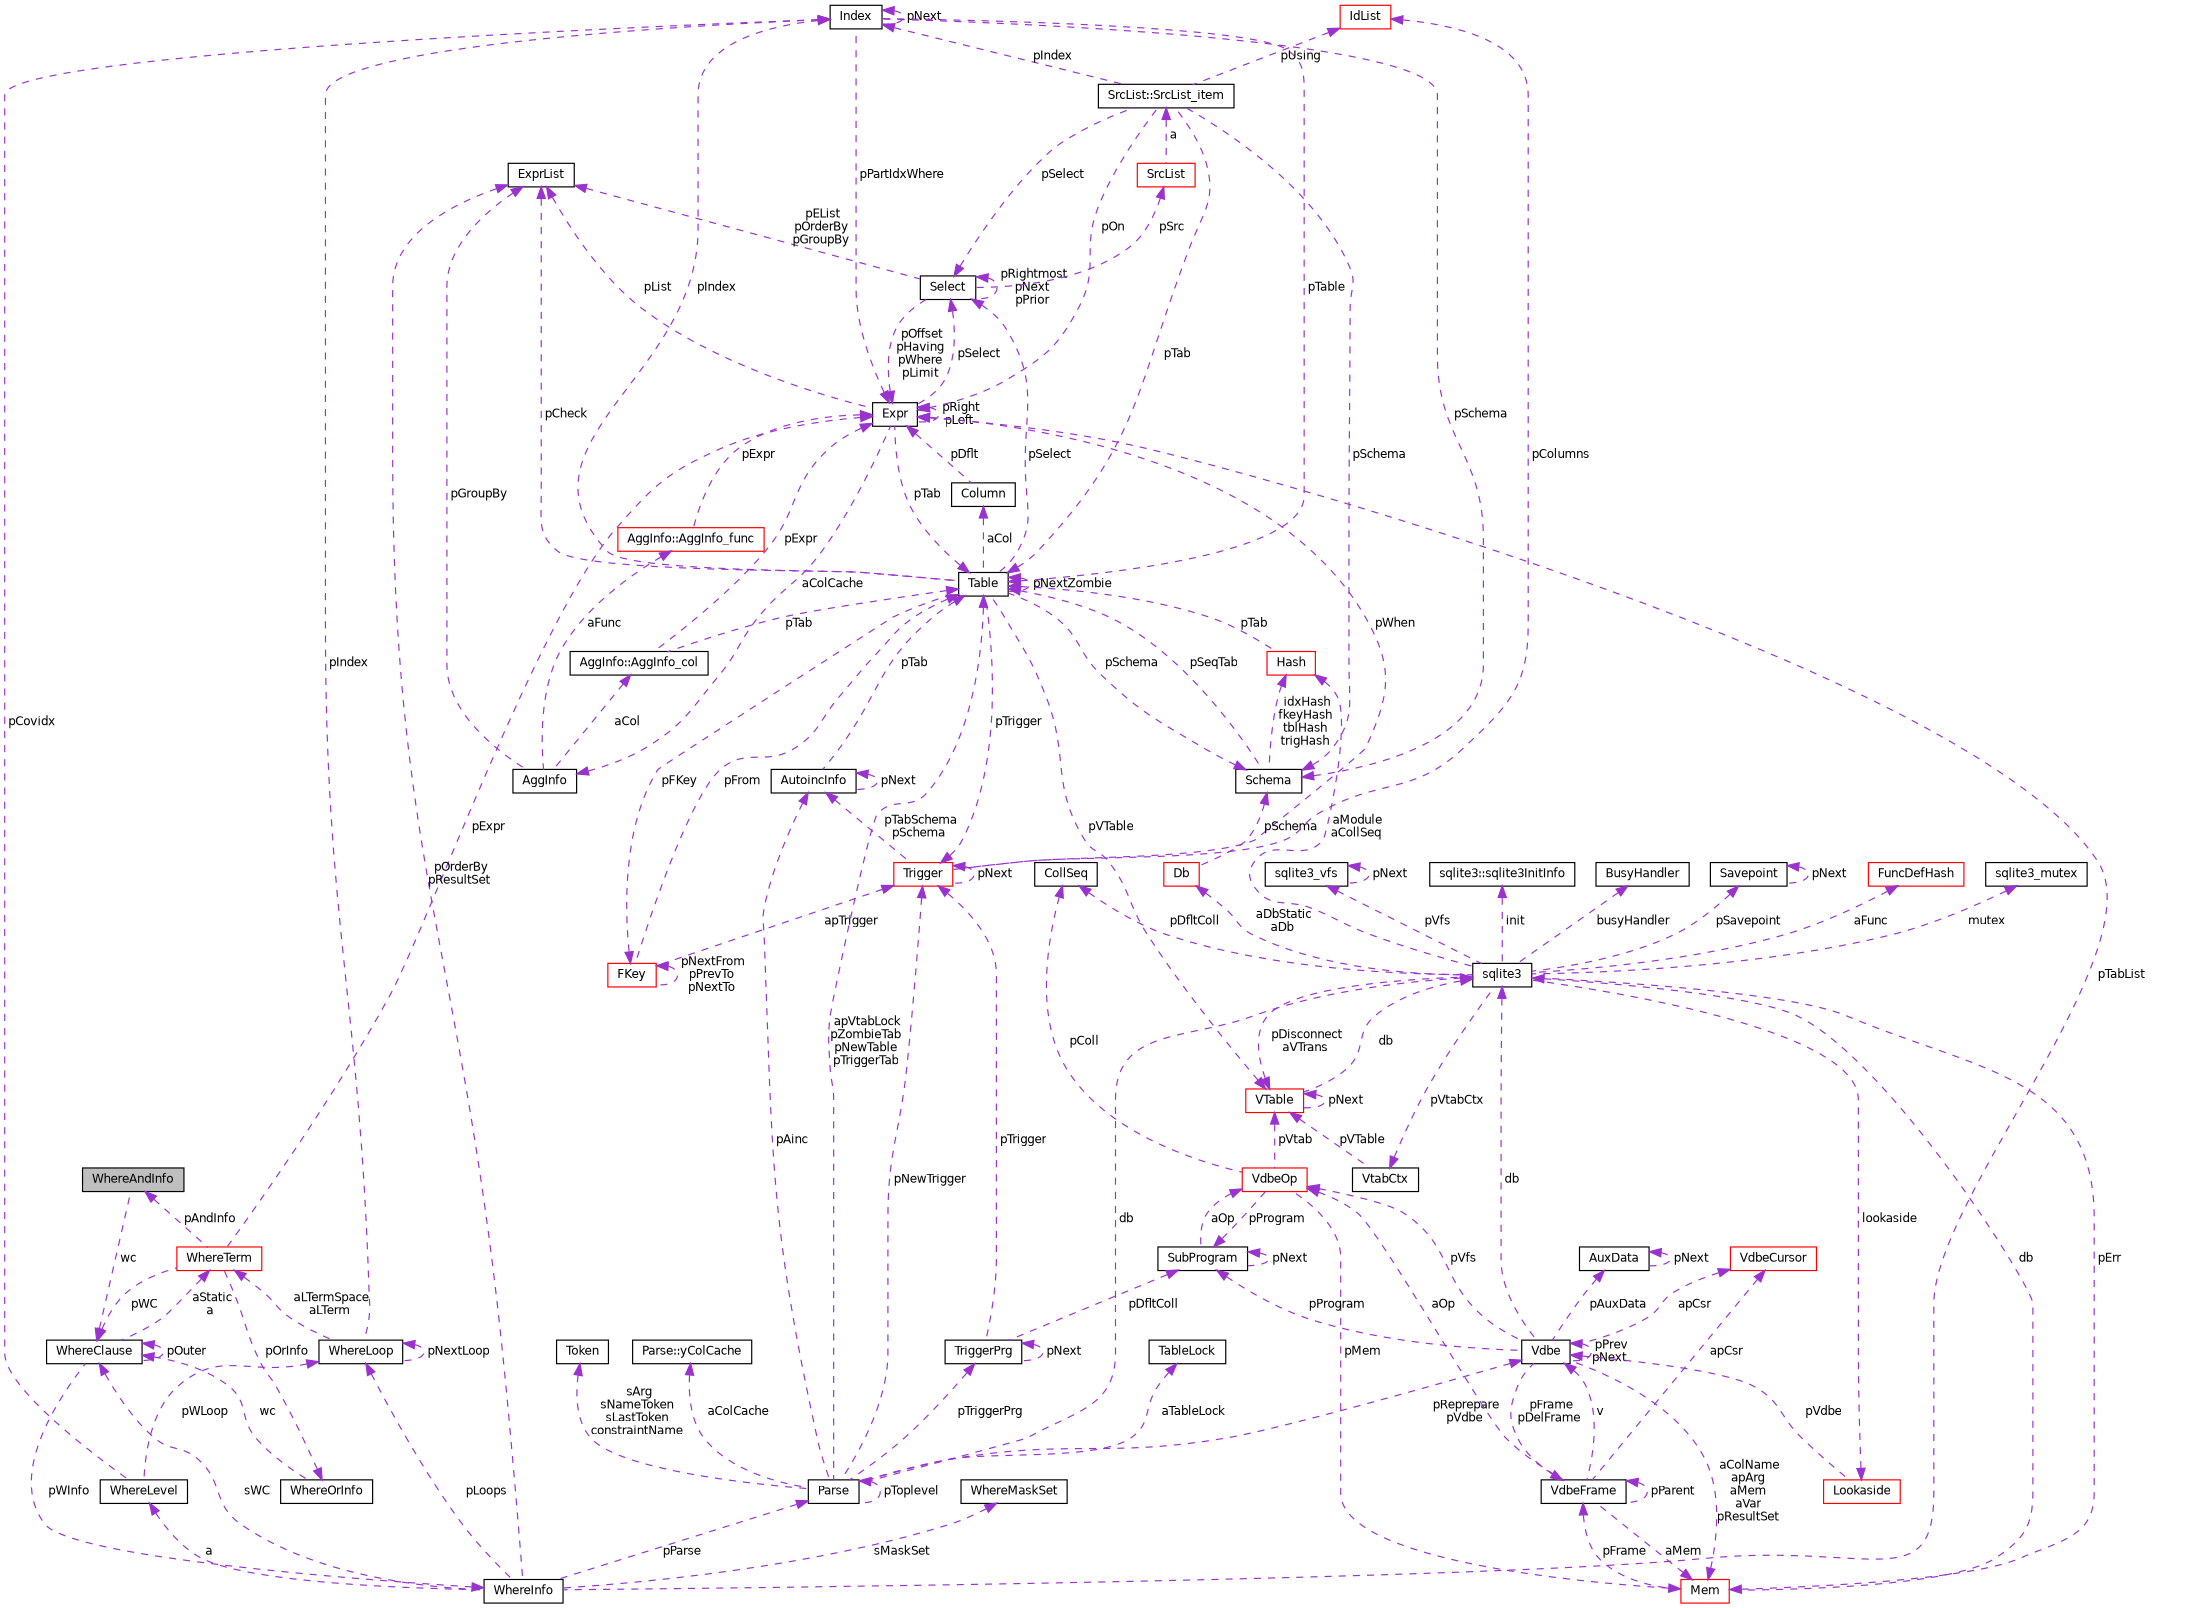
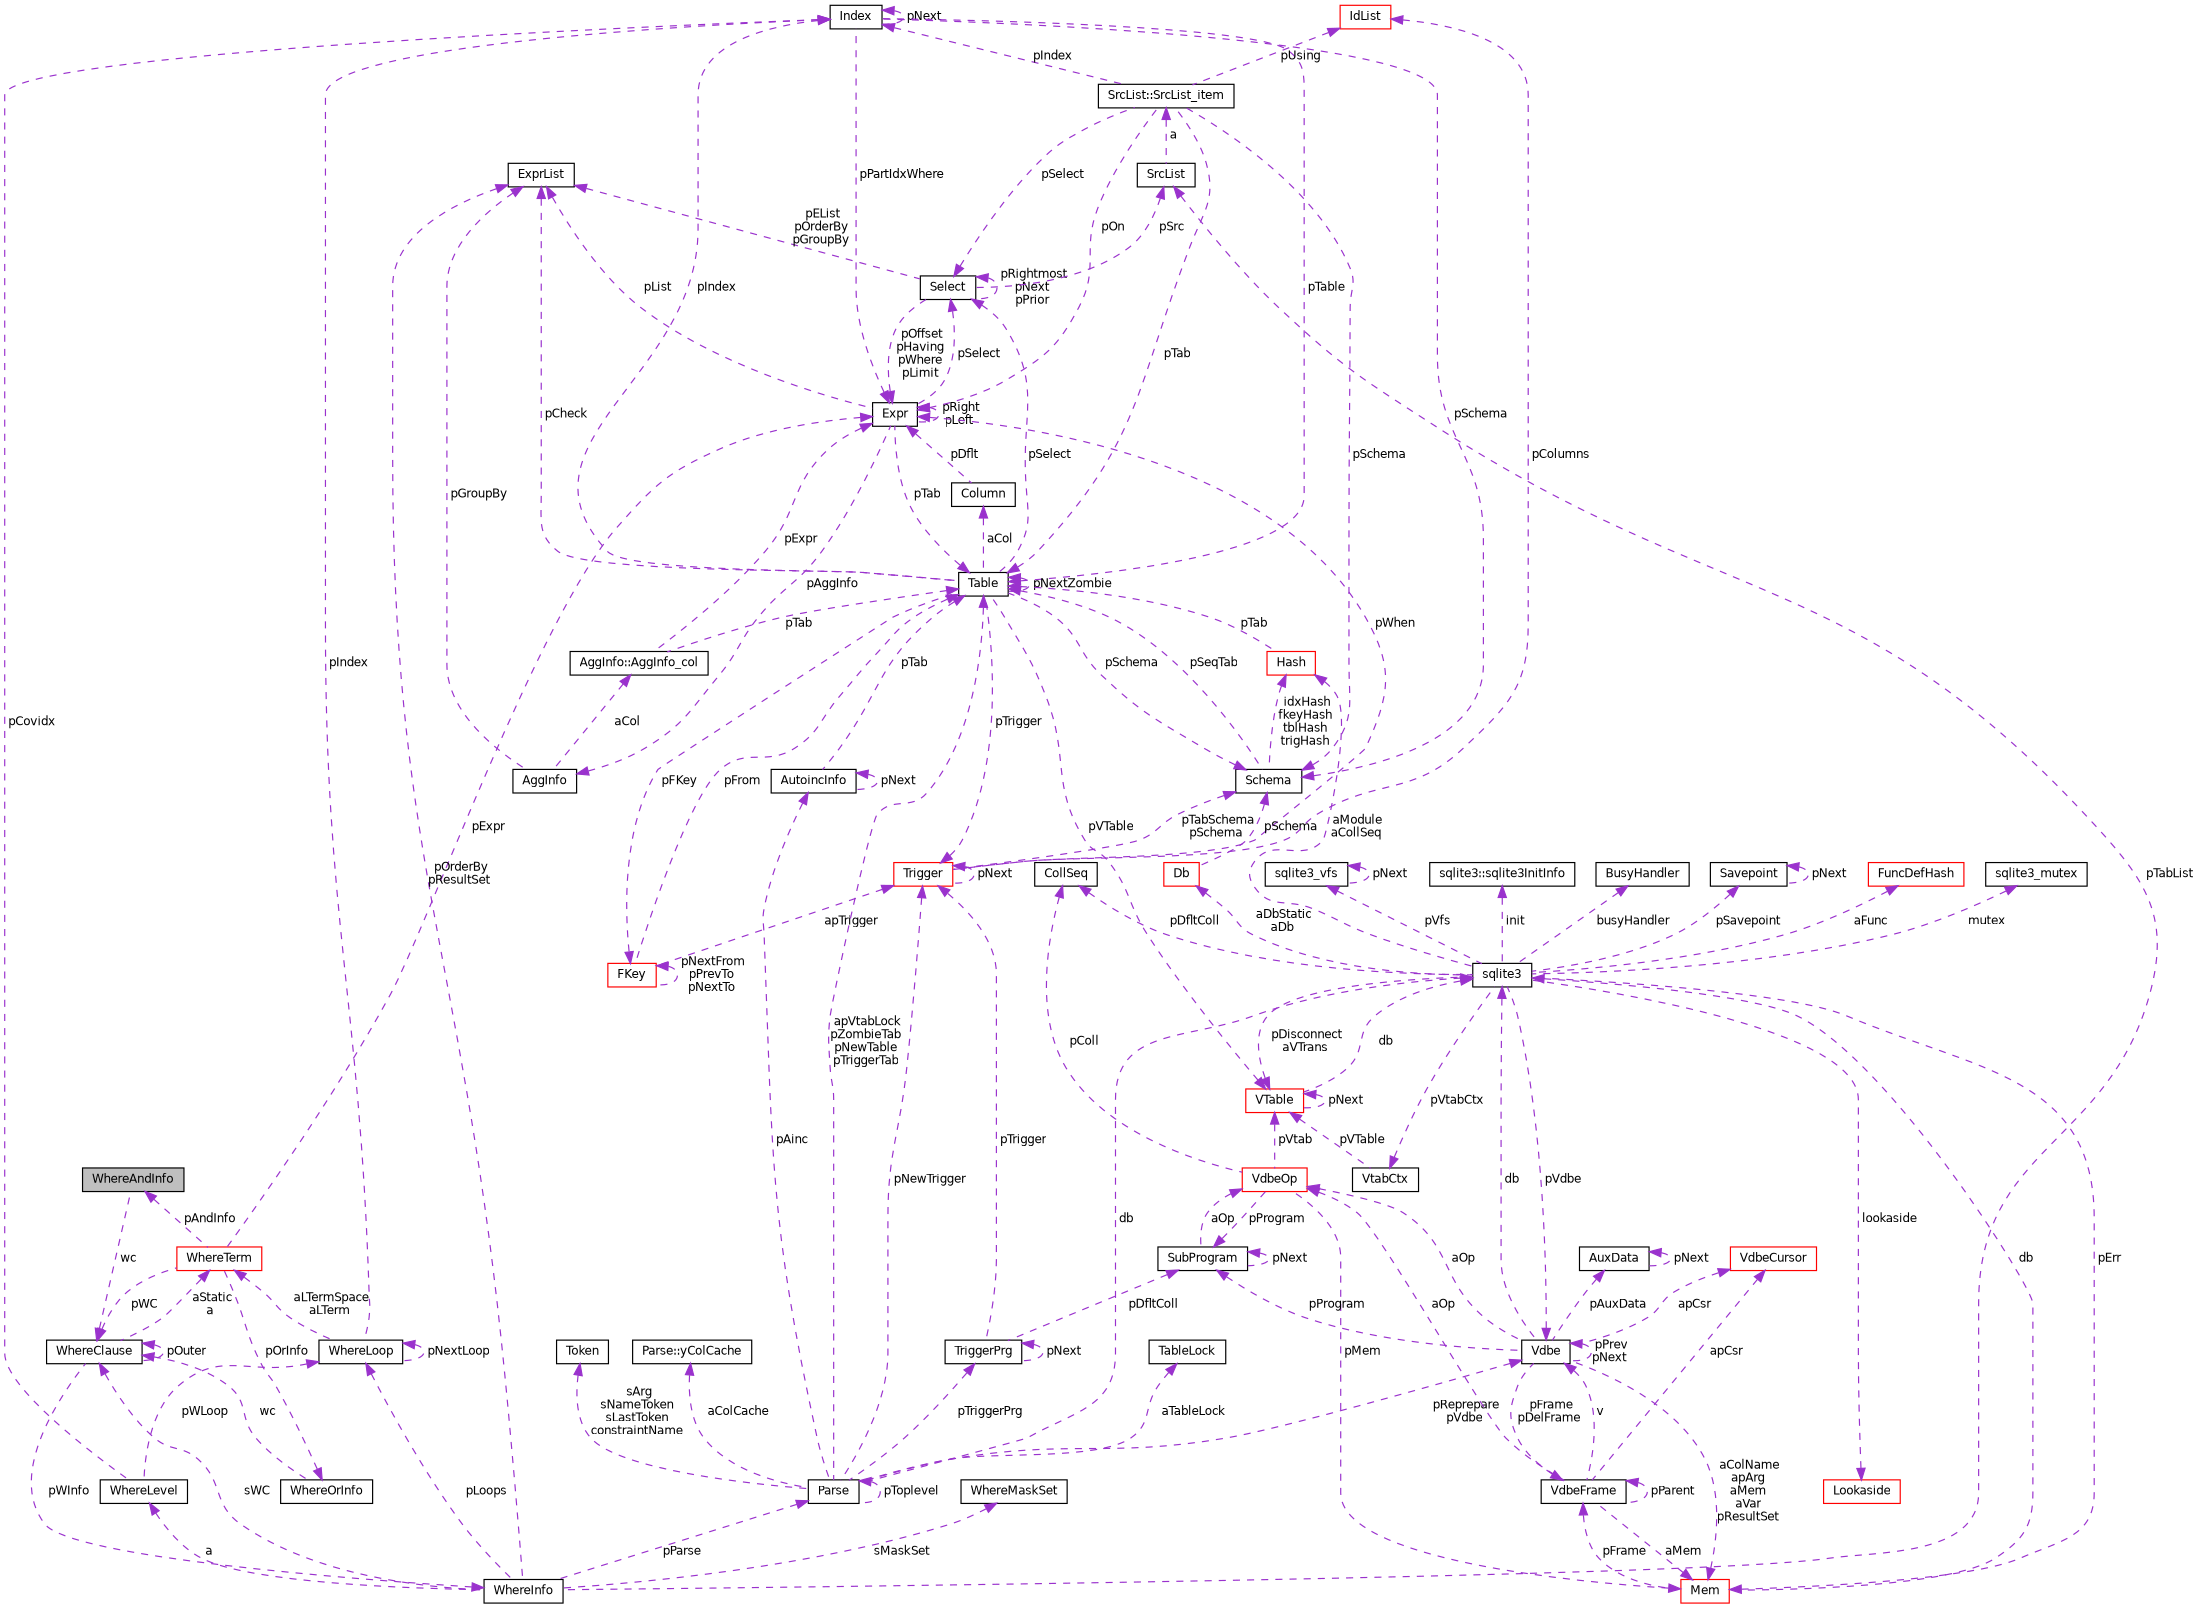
node "SrcList": color red -> black
node "AggInfo::AggInfo_func": removed
edge "Expr" -> "AggInfo": label " aColCache" -> " pAggInfo"
edge "Trigger" -> "AutoincInfo": now "Trigger" -> "Schema"
edge "WhereInfo" -> "Expr": now "WhereInfo" -> "SrcList"
edge "Vdbe" -> "VdbeOp": label " pVfs" -> " aOp"
edge "Lookaside" -> "Vdbe": now "sqlite3" -> "Vdbe"
